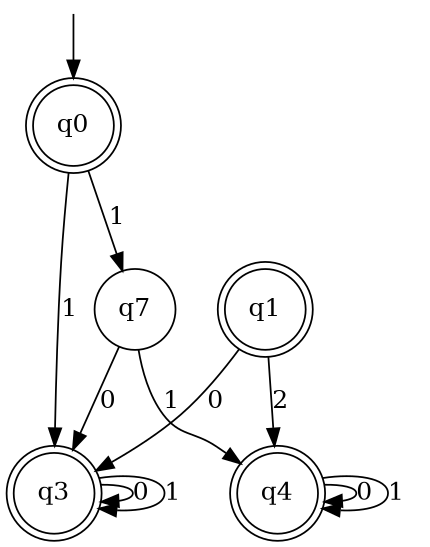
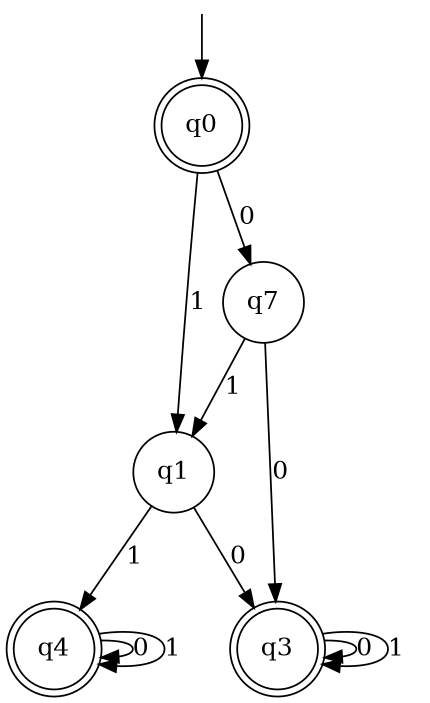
edge "q0" -> "q7": label "1" -> "0"
edge "q0" -> "q3": now "q0" -> "q1"
node "q1": shape doublecircle -> circle
edge "q1" -> "q4": label "2" -> "1"
edge "q7" -> "q4": now "q7" -> "q1"
